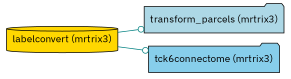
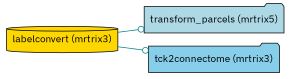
node "transform_parcels (mrtrix3)": label "transform_parcels (mrtrix3)" -> "transform_parcels (mrtrix5)"
node "tck6connectome (mrtrix3)": label "tck6connectome (mrtrix3)" -> "tck2connectome (mrtrix3)"
